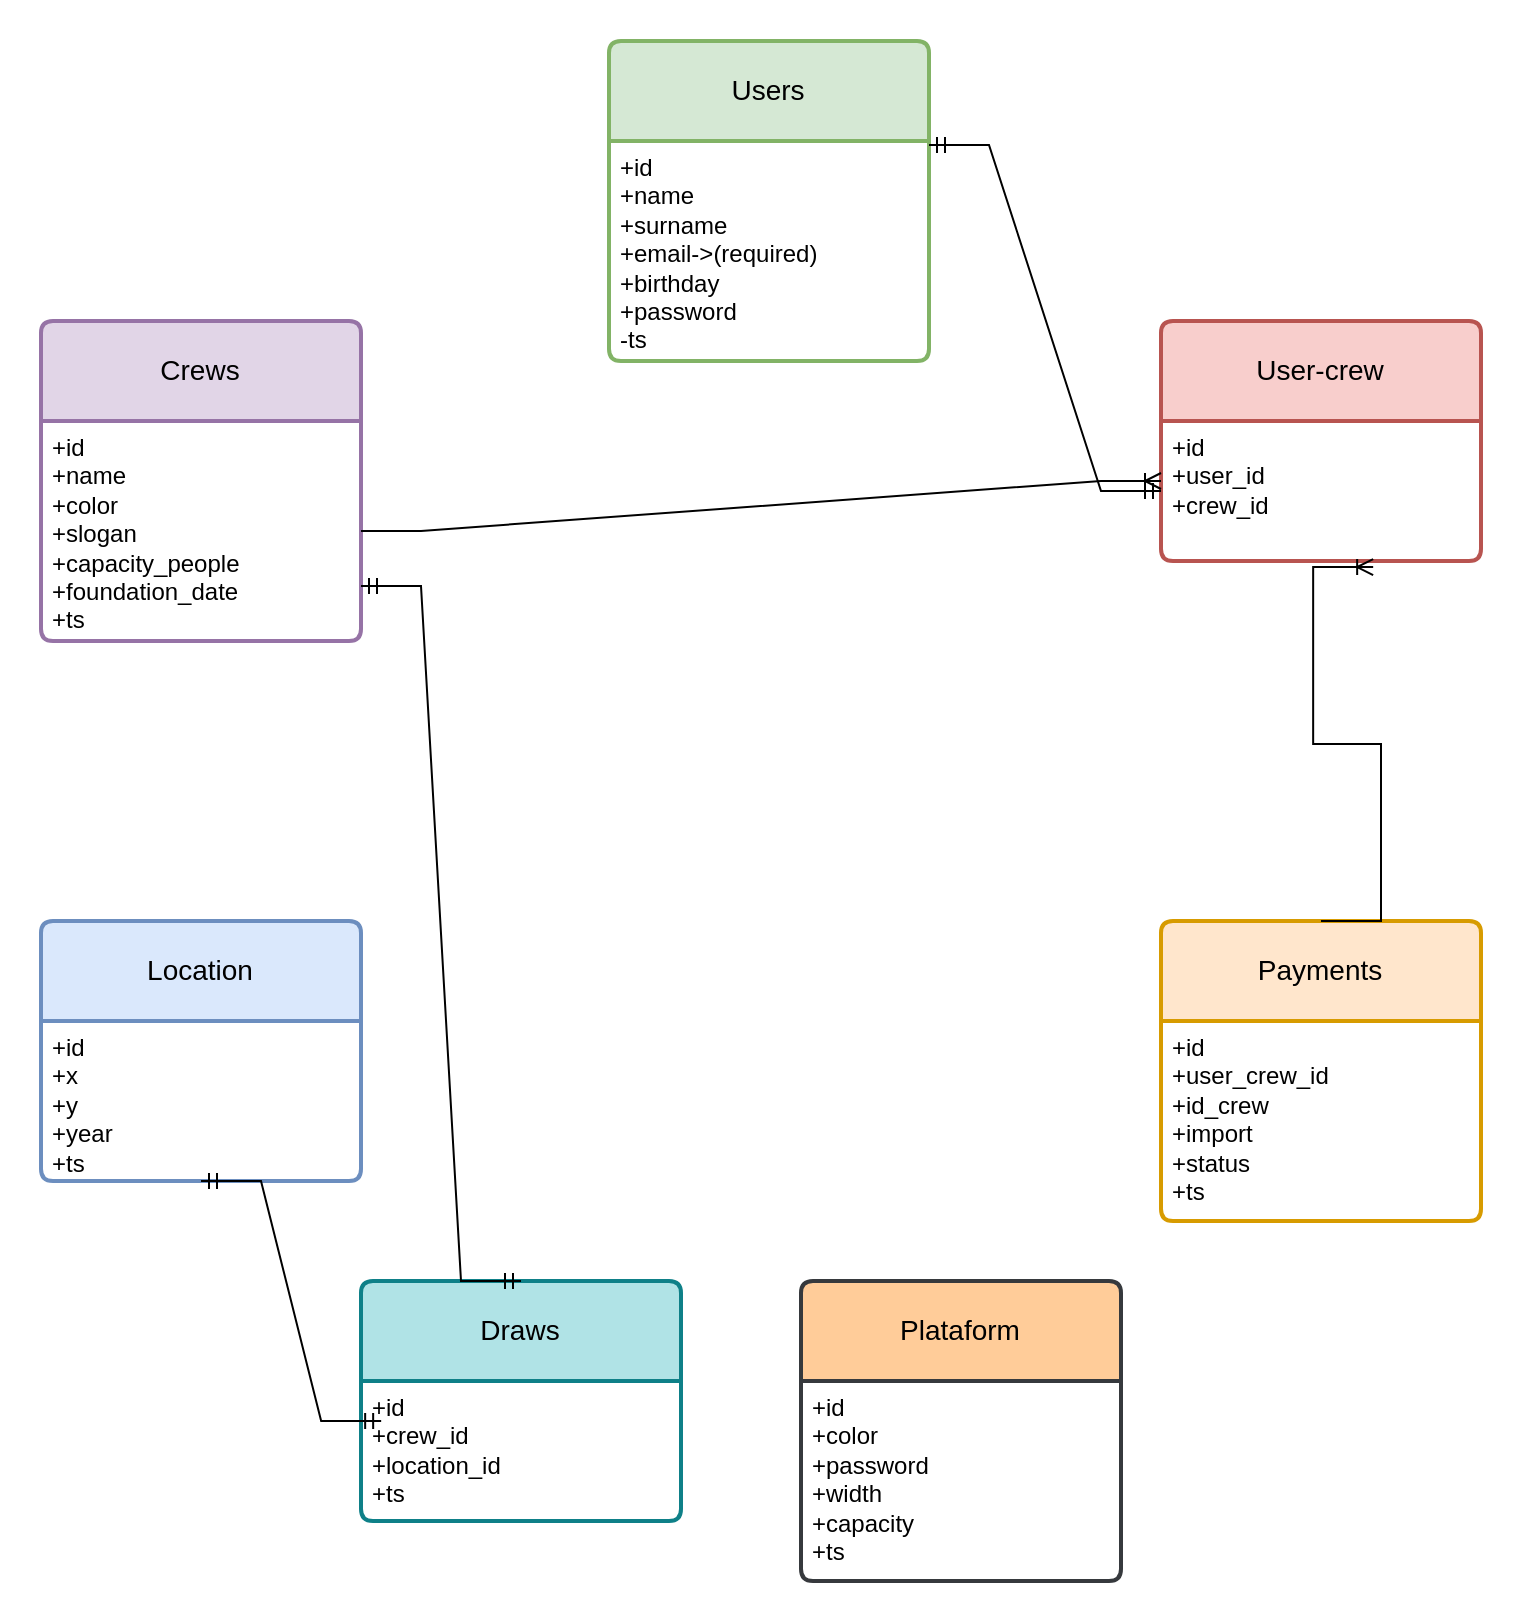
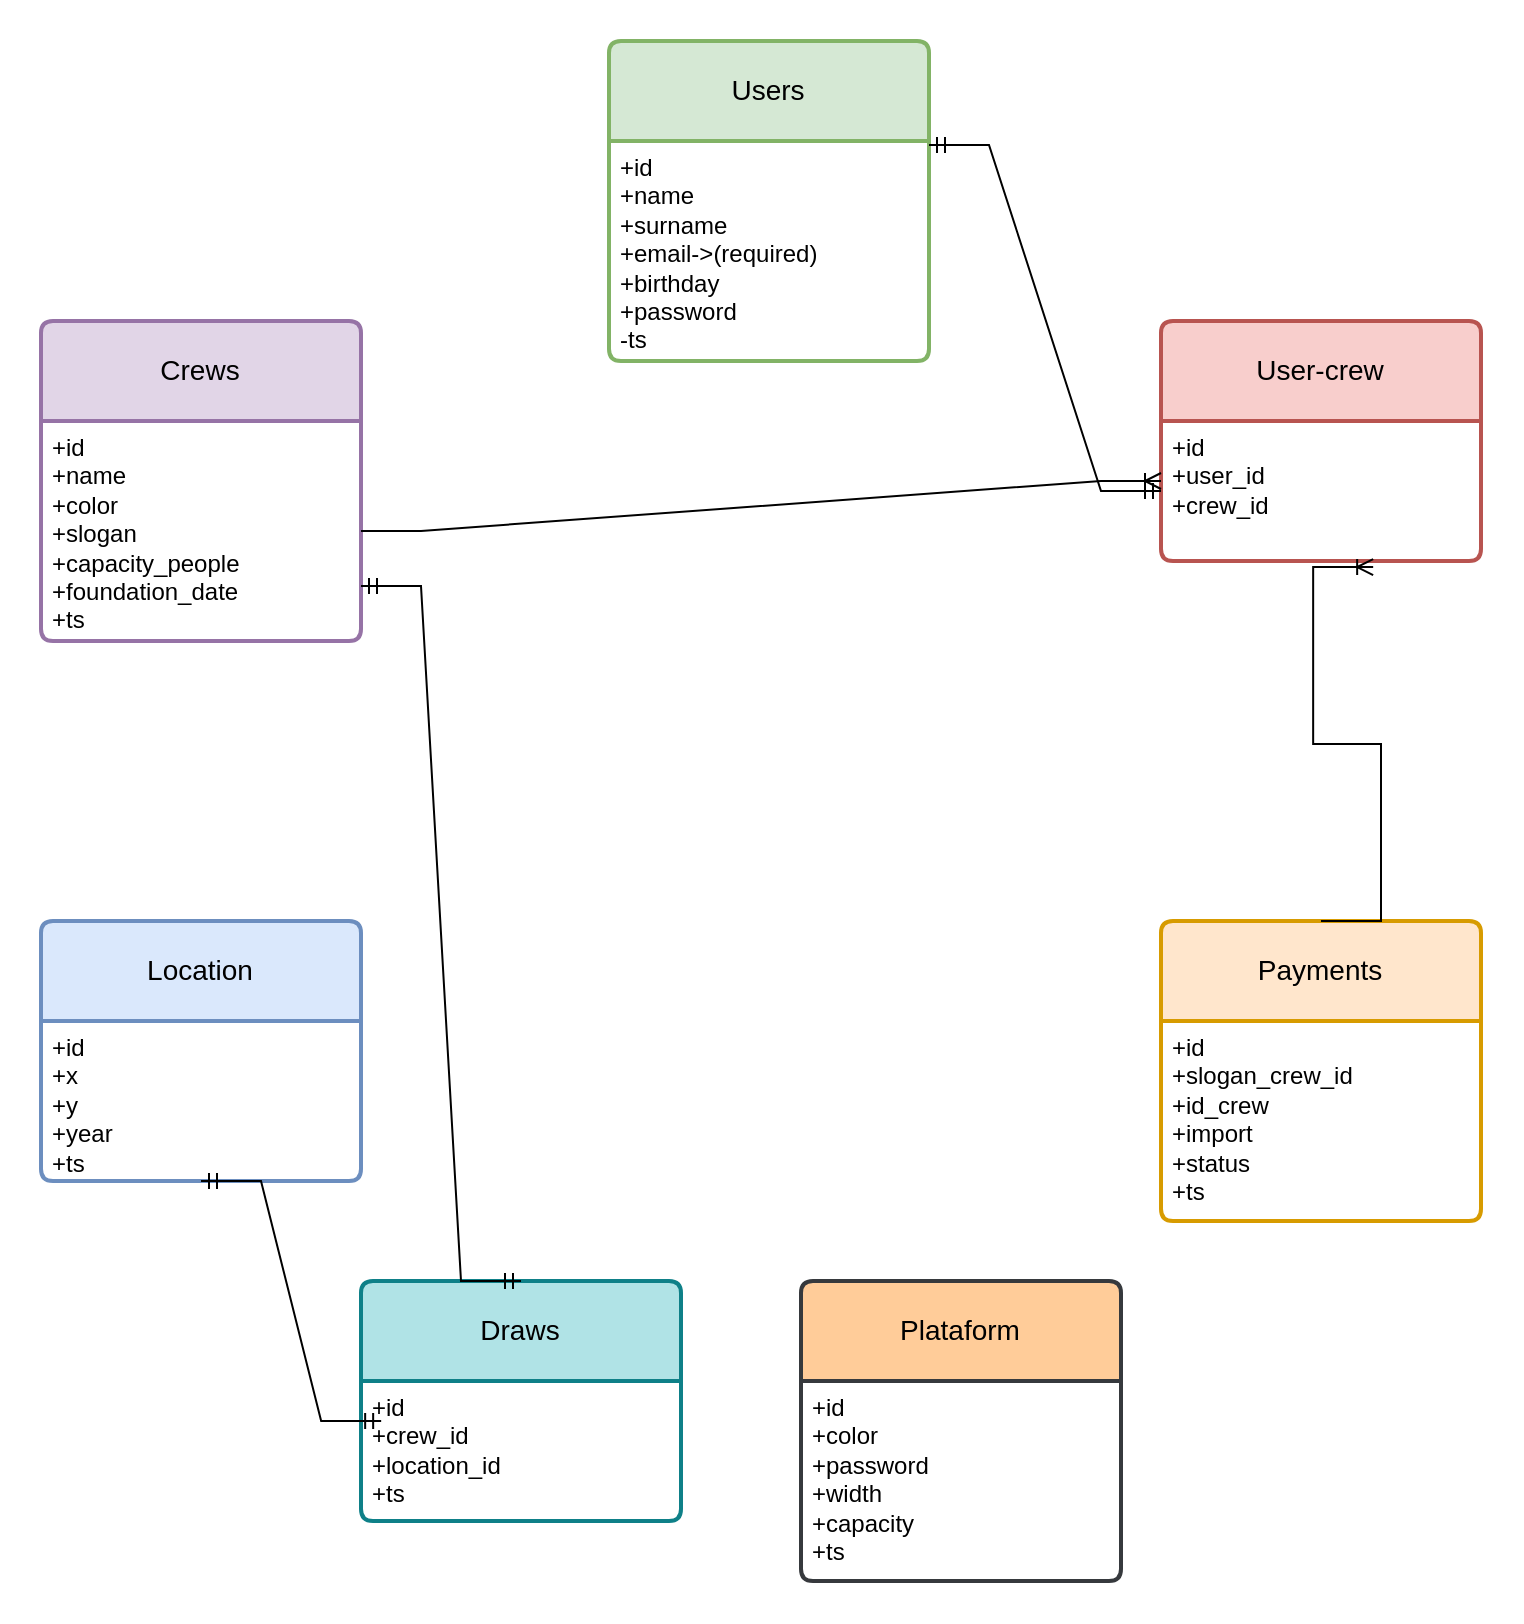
node "+id +user_crew_id +id_crew +import +status +ts": label "+id +user_crew_id +id_crew +import +status +ts" -> "+id +slogan_crew_id +id_crew +import +status +ts"
